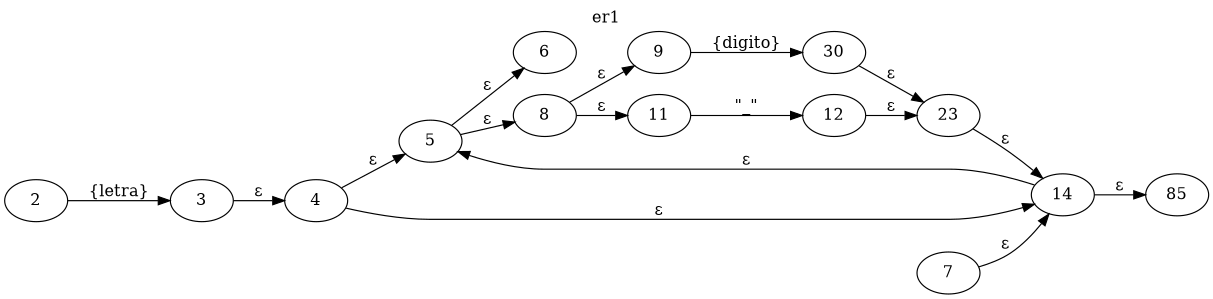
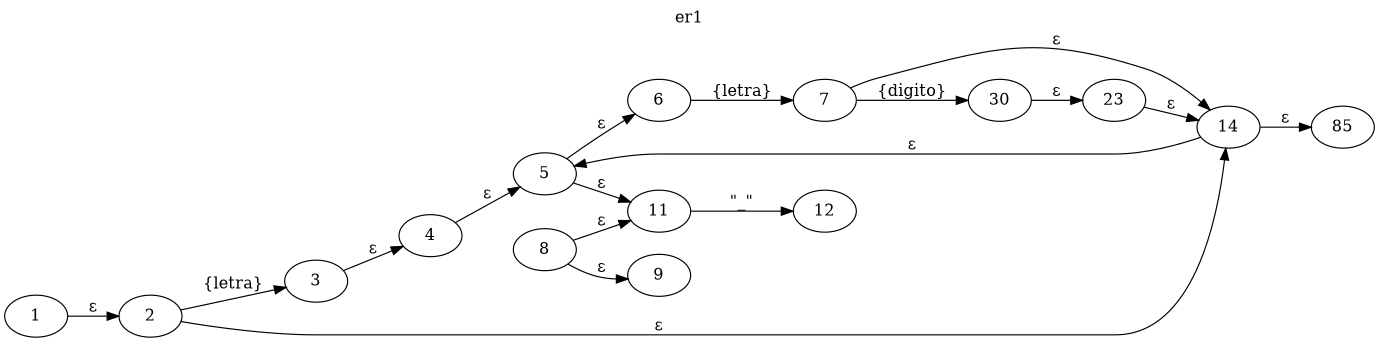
edge "9" -> "30": now "7" -> "30"
edge "6" -> "7": added, label "{letra}"
edge "12" -> "23": removed, label "ε"
edge "5" -> "8": now "5" -> "11"
edge "4" -> "14": now "2" -> "14"
node "1": added
